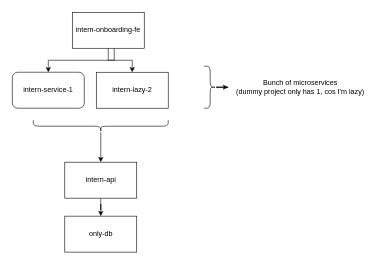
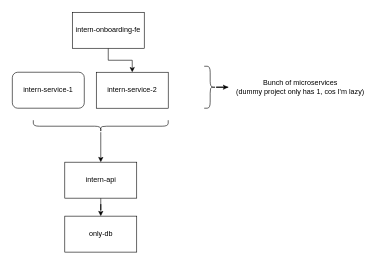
edge "intern-onboarding-fe" -> "intern-service-1": removed
node "intern-lazy-2": label "intern-lazy-2" -> "intern-service-2"
